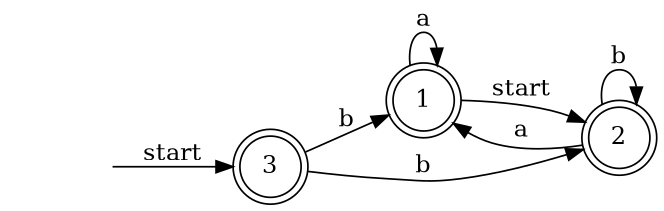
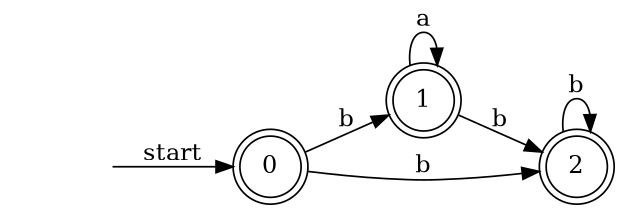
edge "1" -> "2": label "start" -> "b"
edge "2" -> "1": removed, label "a"
node "3": label "3" -> "0"
